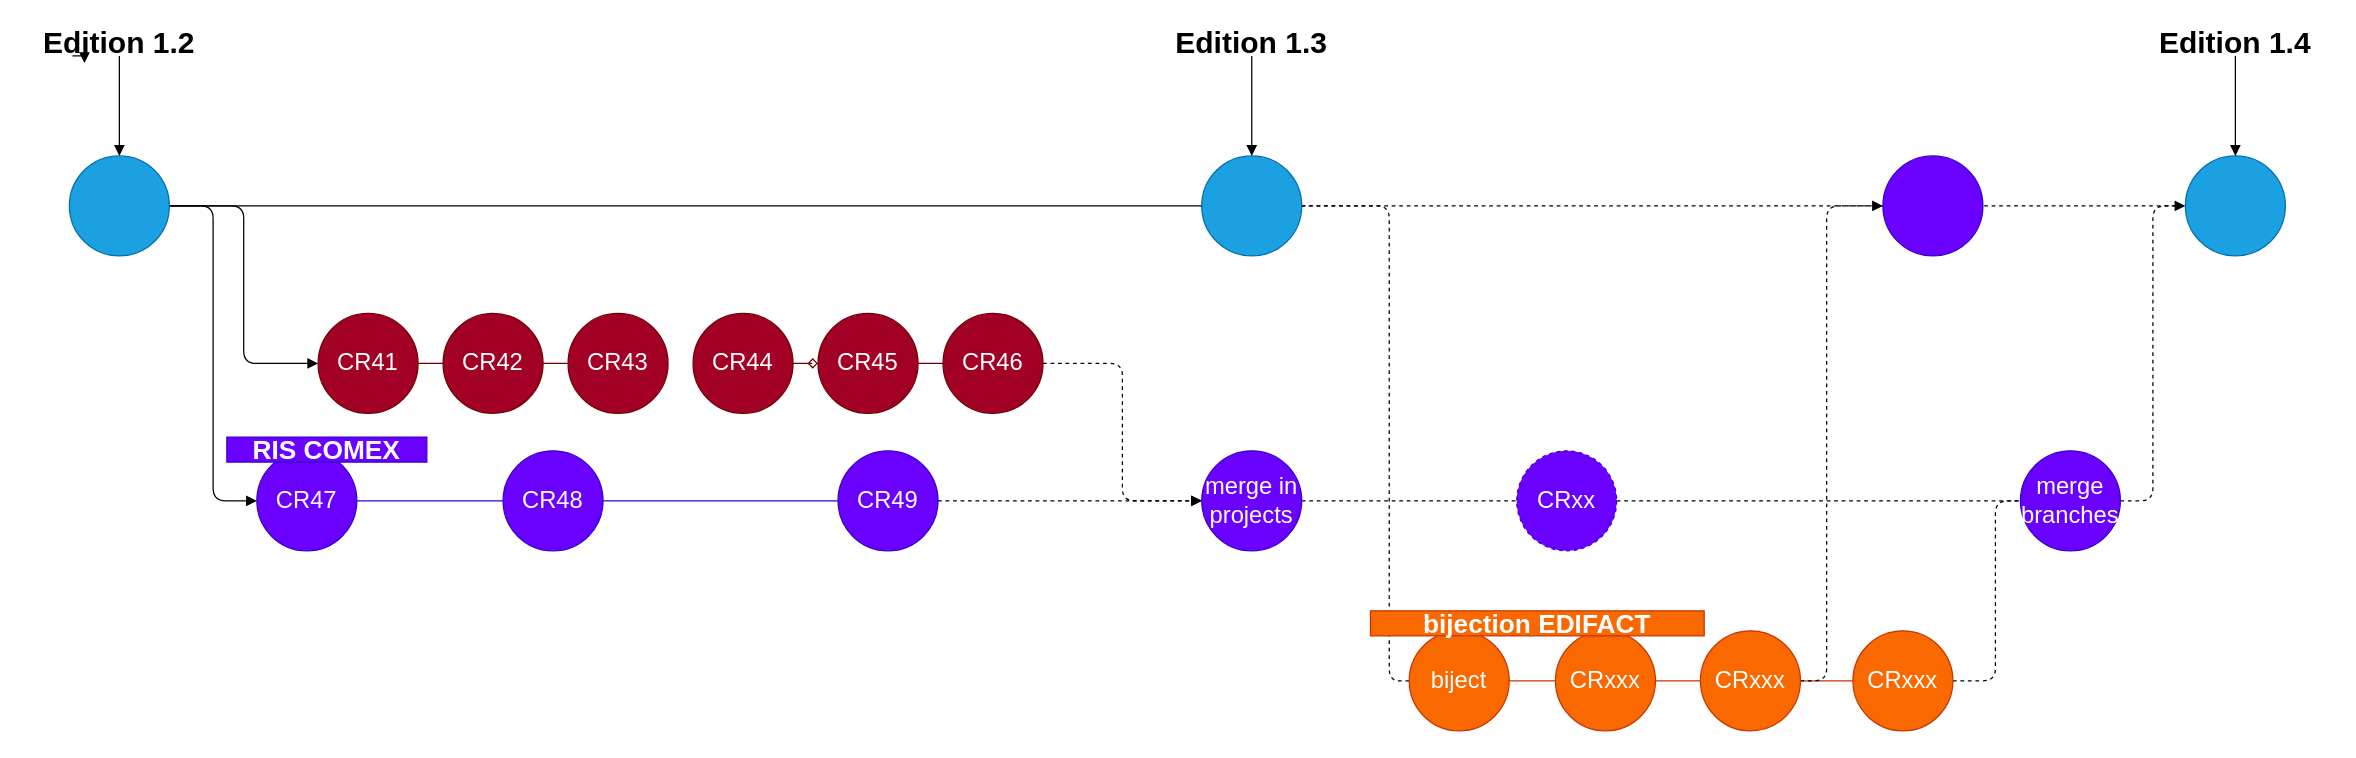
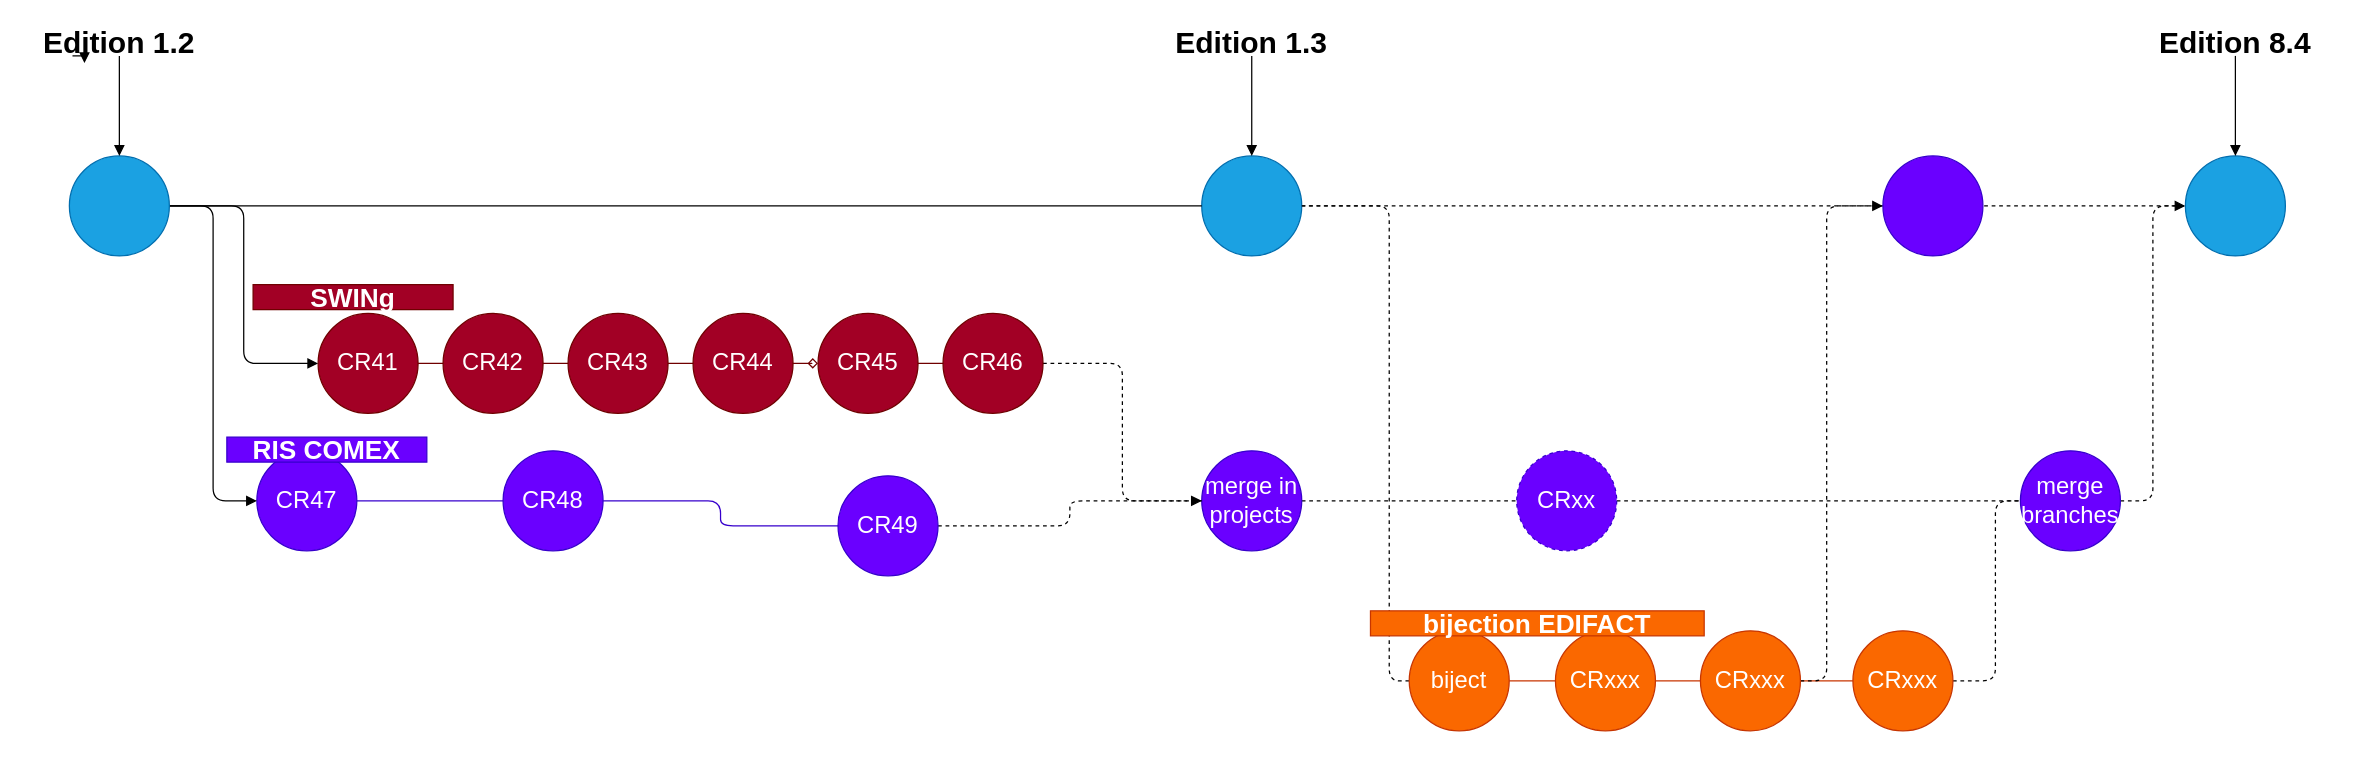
node "Edition 1.4": label "Edition 1.4" -> "Edition 8.4"
node "SWINg": added
edge "CR43" -- "CR44": added
edge "CR46" -> "merge in projects": arrowhead block -> none
node "CR49": moved (888, 501) -> (888, 526)
